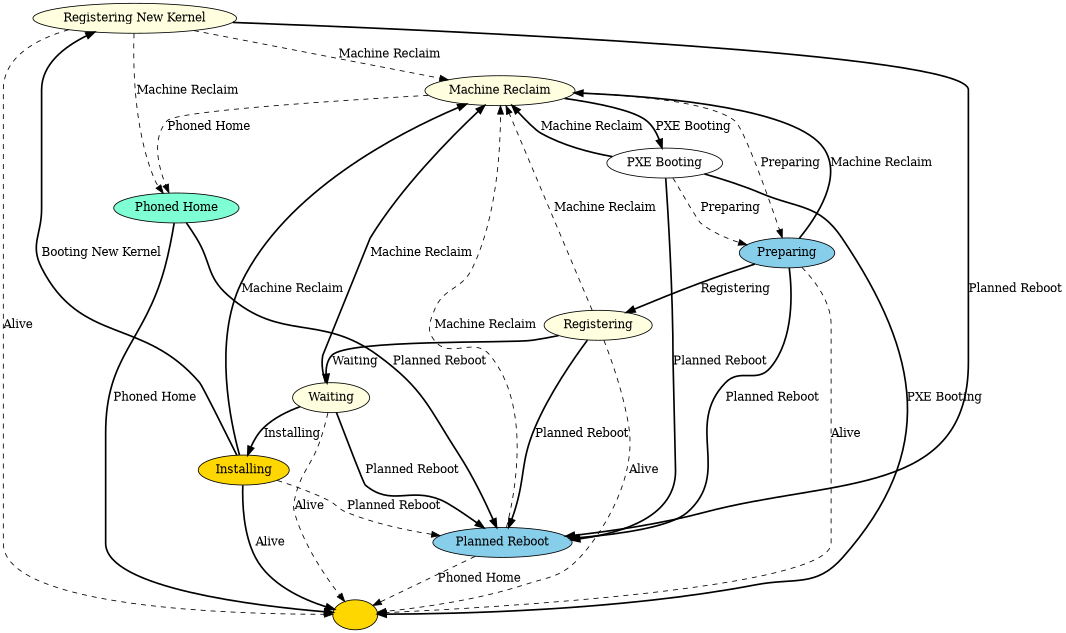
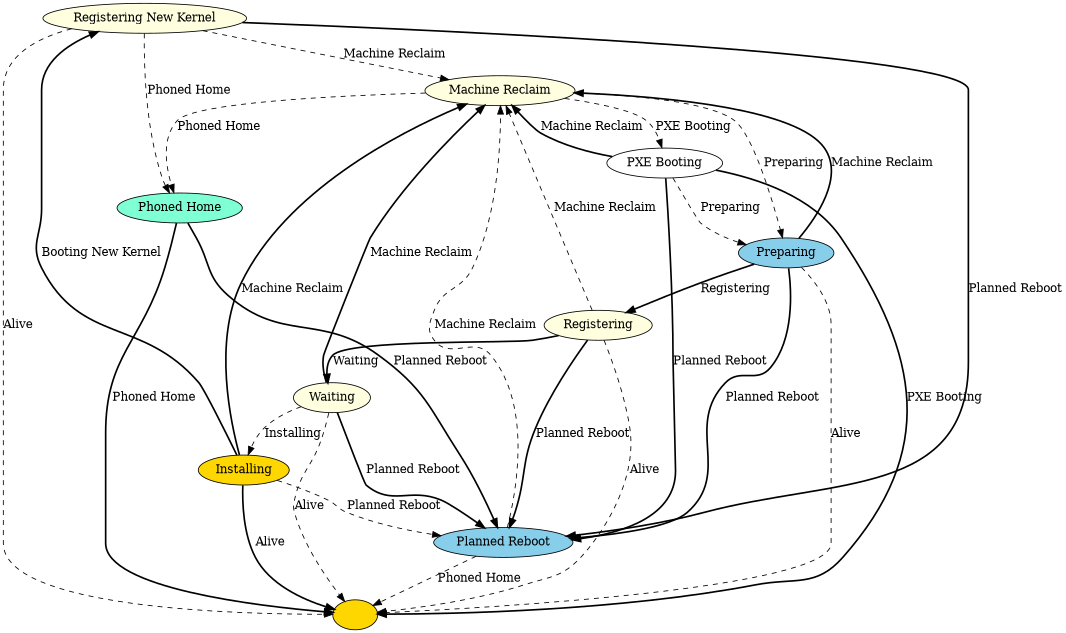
edge "Registering New Kernel" -> "Phoned Home": label "Machine Reclaim" -> "Phoned Home"
edge "Machine Reclaim" -> "PXE Booting": style bold -> dashed
edge "Waiting" -> "Installing": style bold -> dashed
